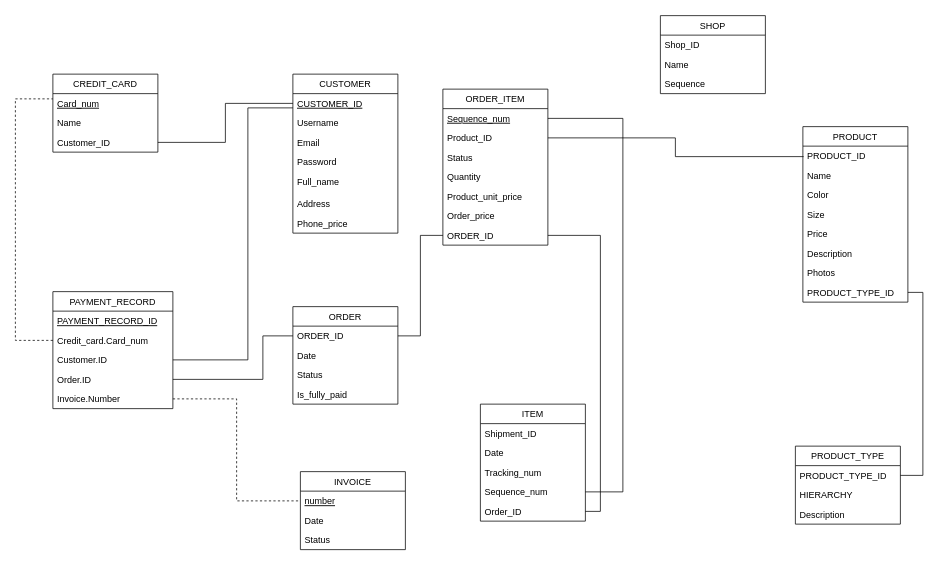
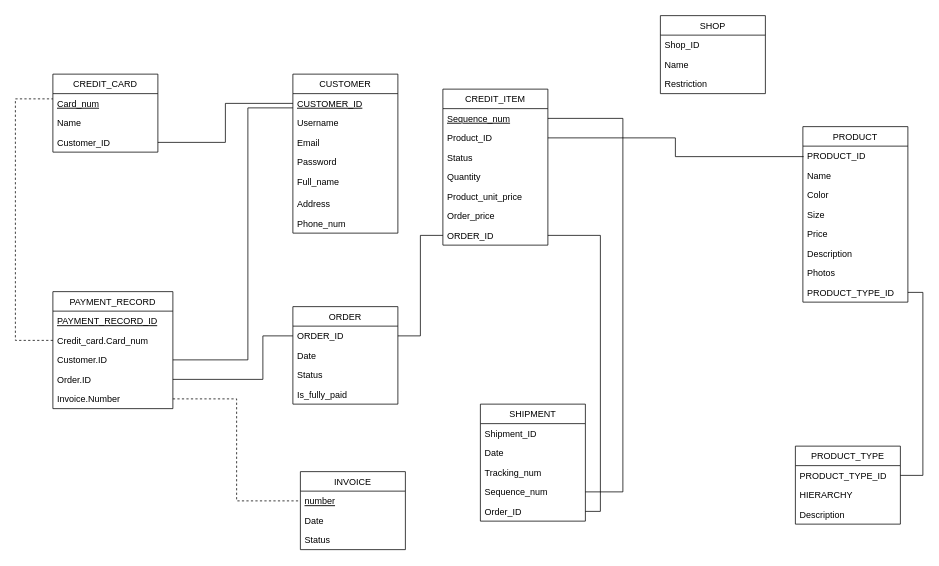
node "Sequence": label "Sequence" -> "Restriction"
node "ORDER_ITEM": label "ORDER_ITEM" -> "CREDIT_ITEM"
node "Phone_price": label "Phone_price" -> "Phone_num"
node "ITEM": label "ITEM" -> "SHIPMENT"
